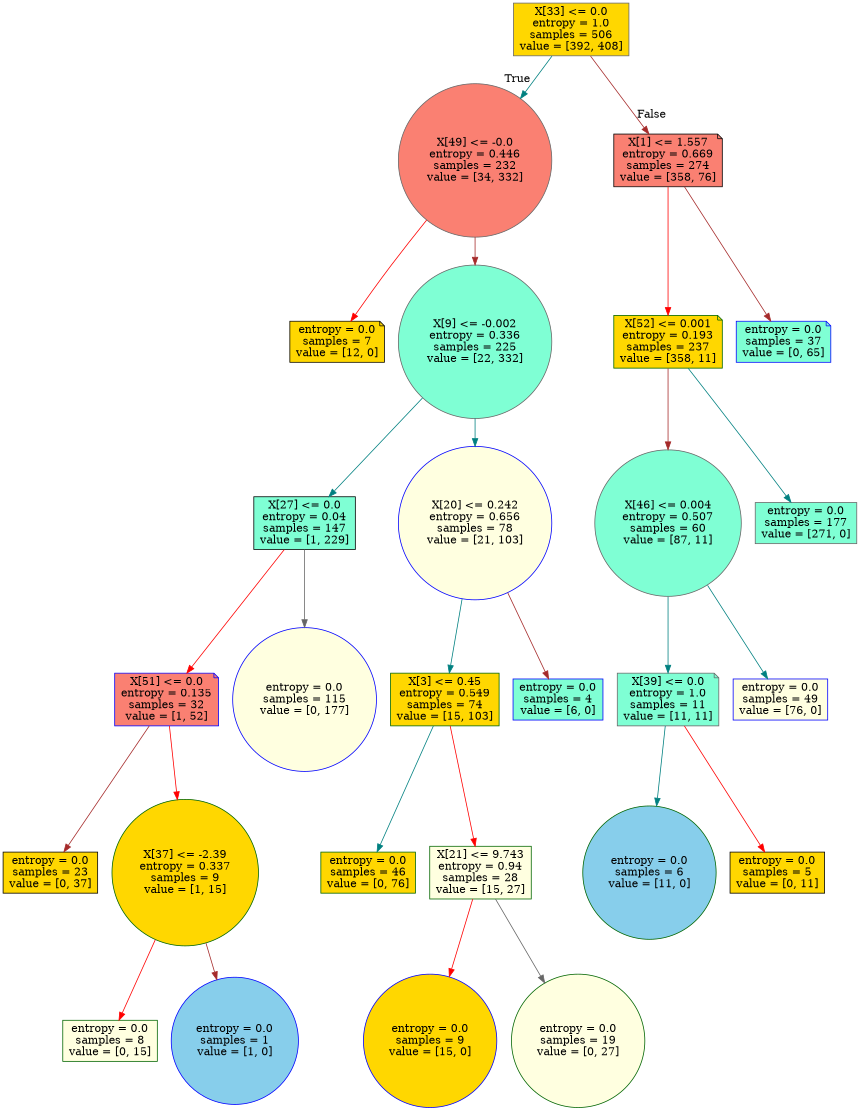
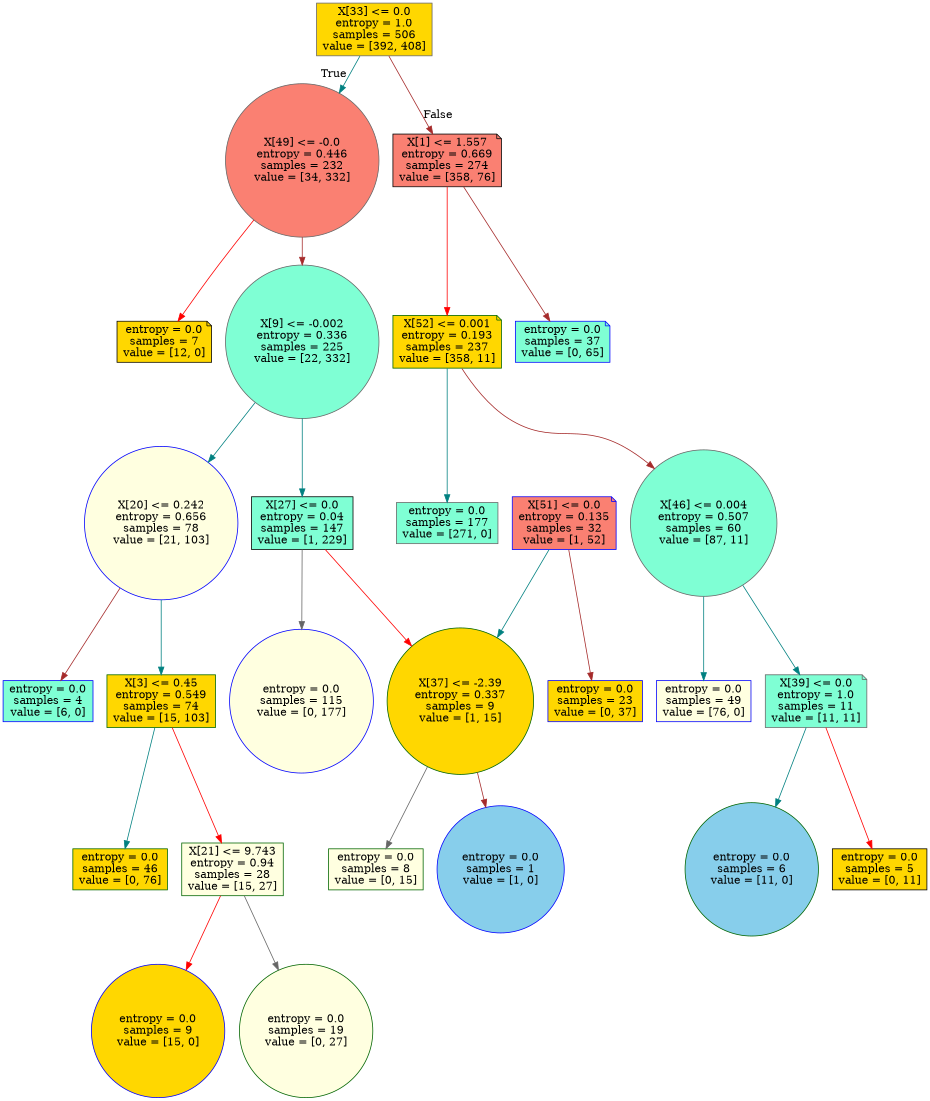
edge "X[27] <= 0.0 entropy = 0.04 samples = 147 value = [1, 229]" -> "X[51] <= 0.0 entropy = 0.135 samples = 32 value = [1, 52]": now "X[27] <= 0.0 entropy = 0.04 samples = 147 value = [1, 229]" -> "X[37] <= -2.39 entropy = 0.337 samples = 9 value = [1, 15]"
edge "X[51] <= 0.0 entropy = 0.135 samples = 32 value = [1, 52]" -> "X[37] <= -2.39 entropy = 0.337 samples = 9 value = [1, 15]": color red -> teal
node "entropy = 0.0 samples = 23 value = [0, 37]": color black -> blue
edge "X[37] <= -2.39 entropy = 0.337 samples = 9 value = [1, 15]" -> "entropy = 0.0 samples = 8 value = [0, 15]": color red -> gray40
